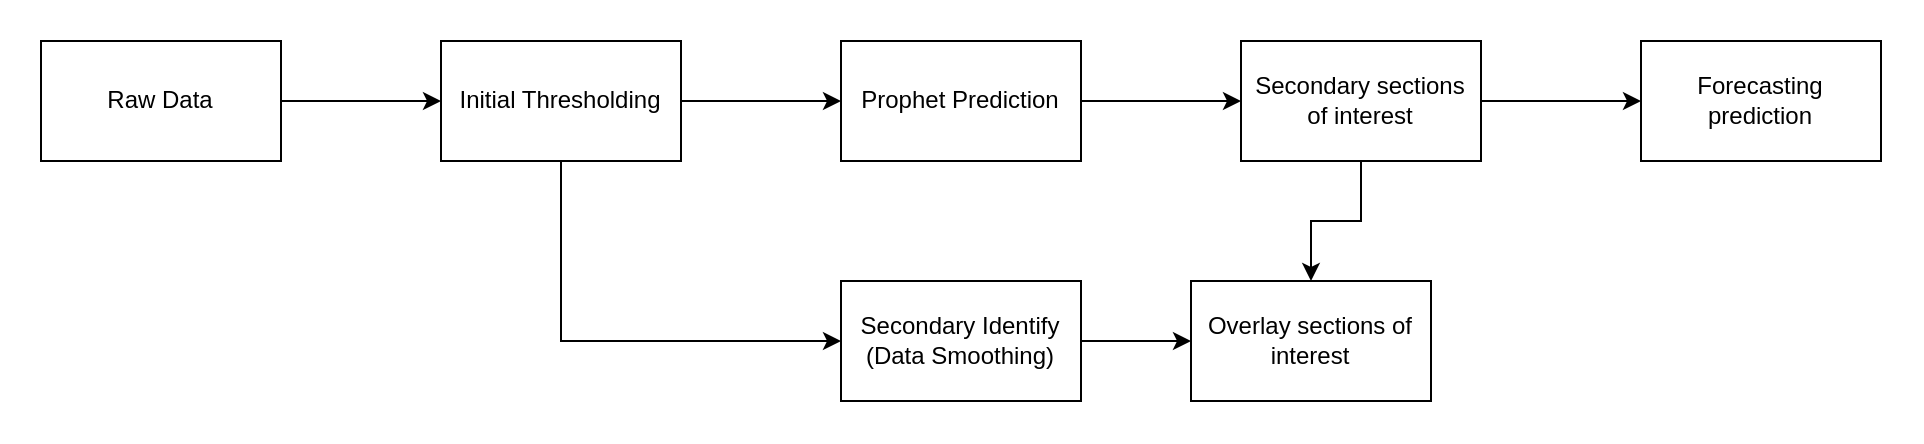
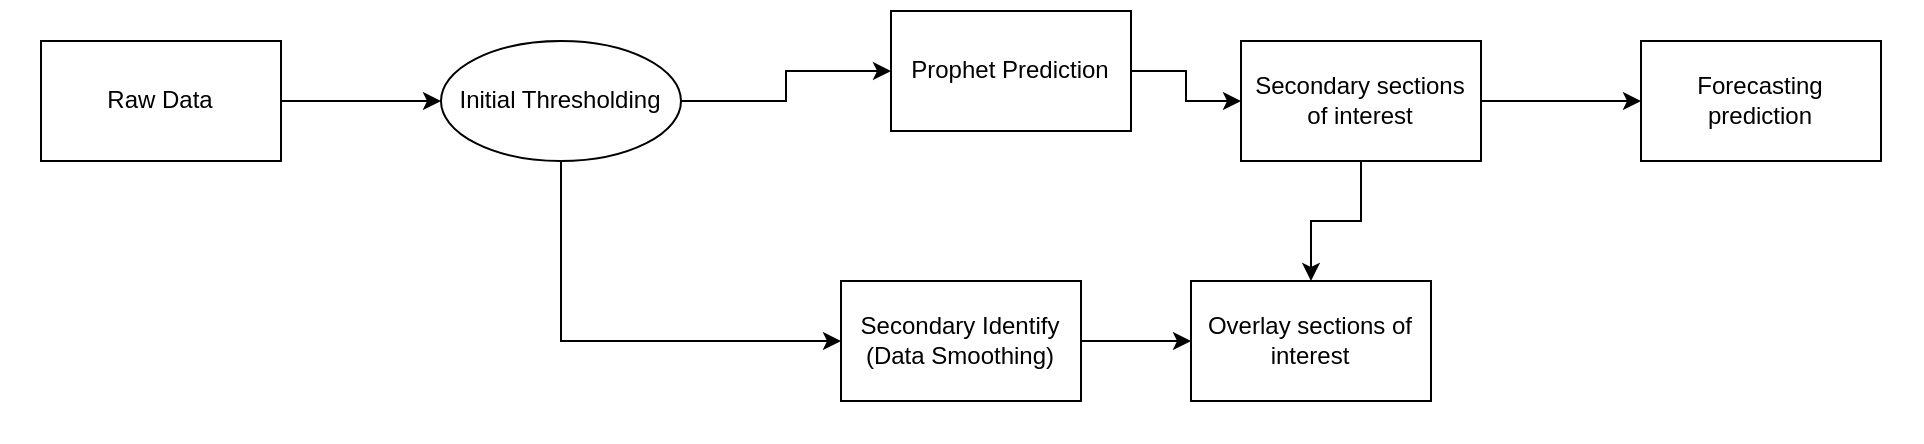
node "Initial Thresholding": shape rectangle -> ellipse
node "Prophet Prediction": moved (961, 101) -> (1011, 71)
